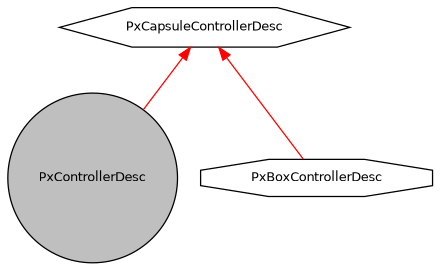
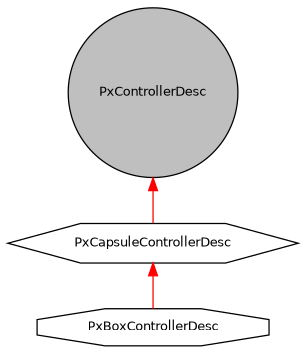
edge "PxControllerDesc" -> "PxCapsuleControllerDesc": reversed
